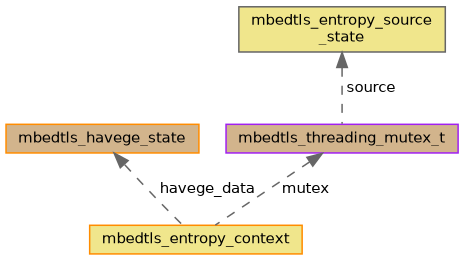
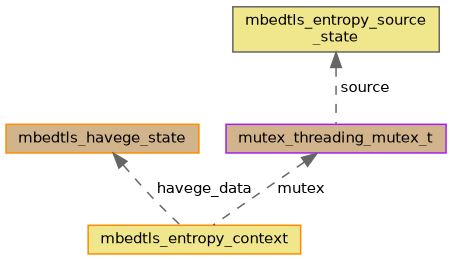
node "mbedtls_threading_mutex_t": label "mbedtls_threading_mutex_t" -> "mutex_threading_mutex_t"
